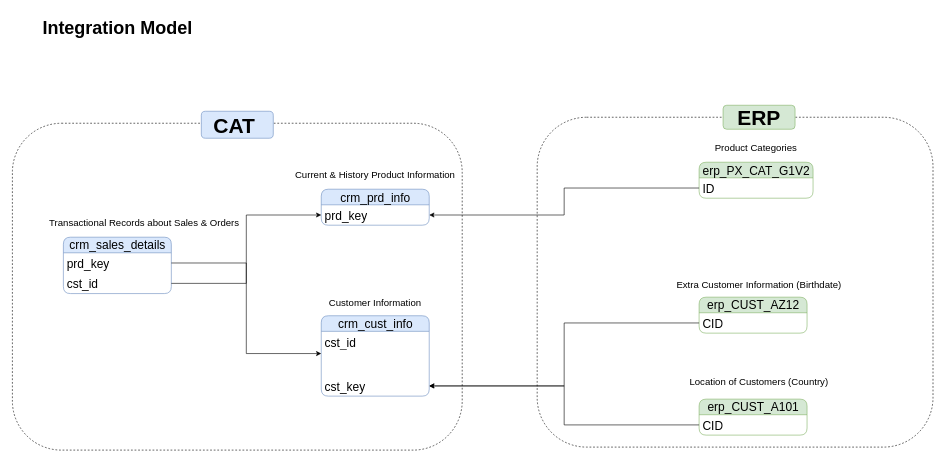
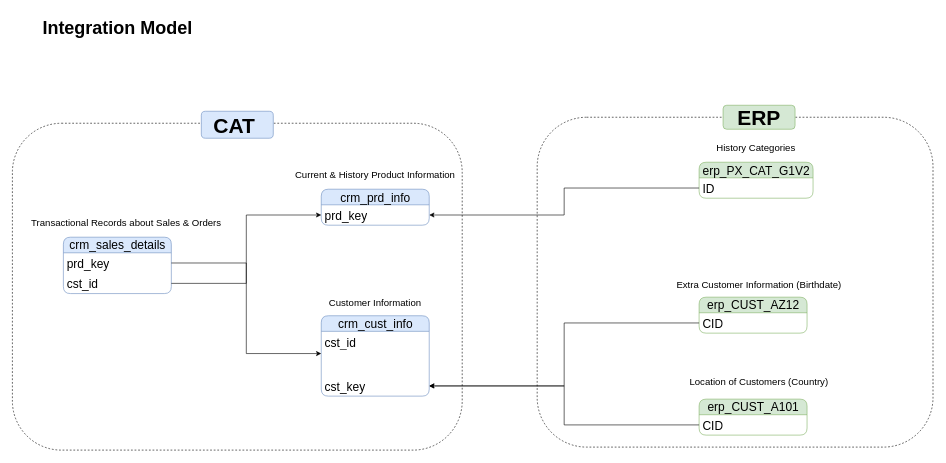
node "Product Categories": label "Product Categories" -> "History Categories"
node "Transactional Records about Sales & Orders": moved (144, 222) -> (126, 222)
